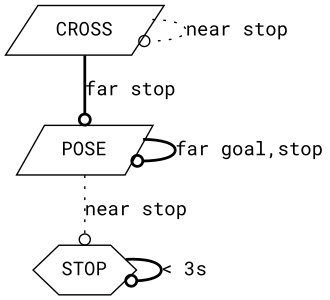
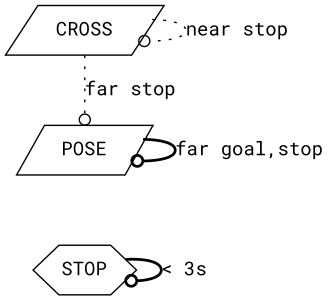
edge "CROSS" -> "POSE": style bold -> dotted
edge "POSE" -> "STOP": removed, label "near stop"
